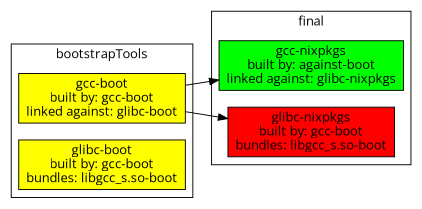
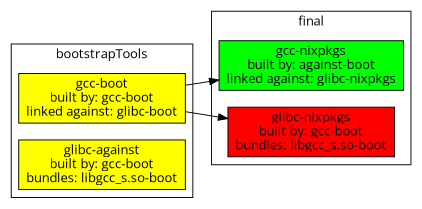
node "glibc-boot built by: gcc-boot bundles: libgcc_s.so-boot": label "glibc-boot built by: gcc-boot bundles: libgcc_s.so-boot" -> "glibc-against built by: gcc-boot bundles: libgcc_s.so-boot"
